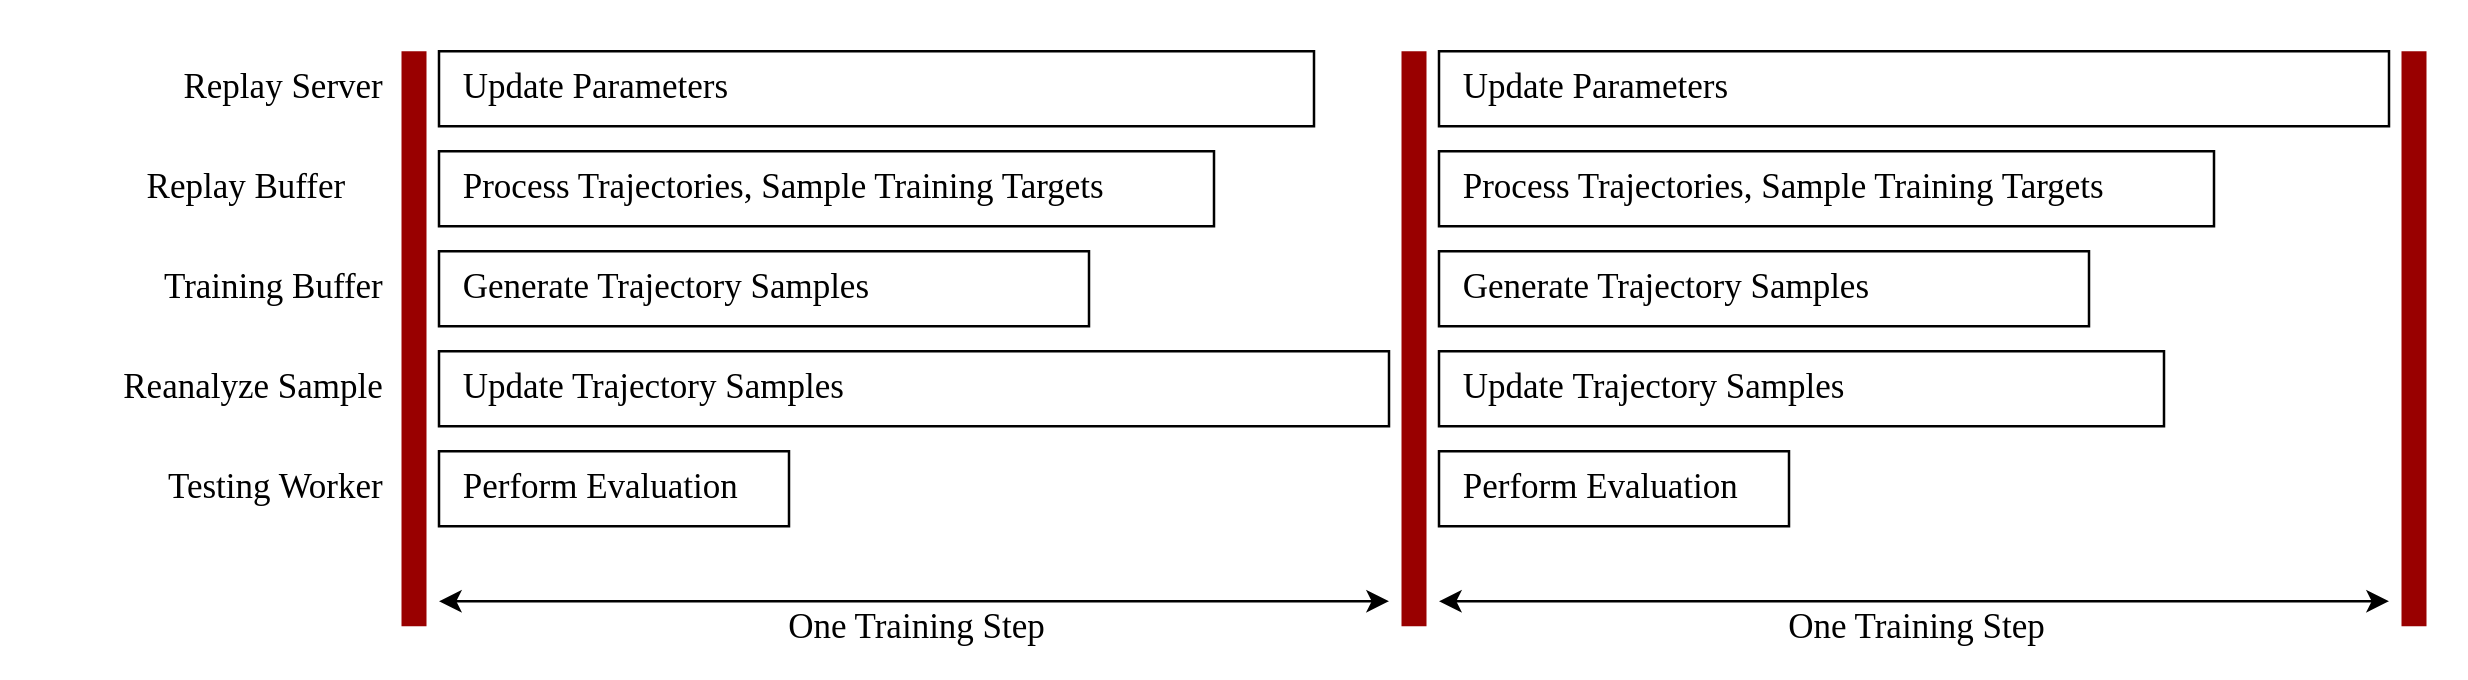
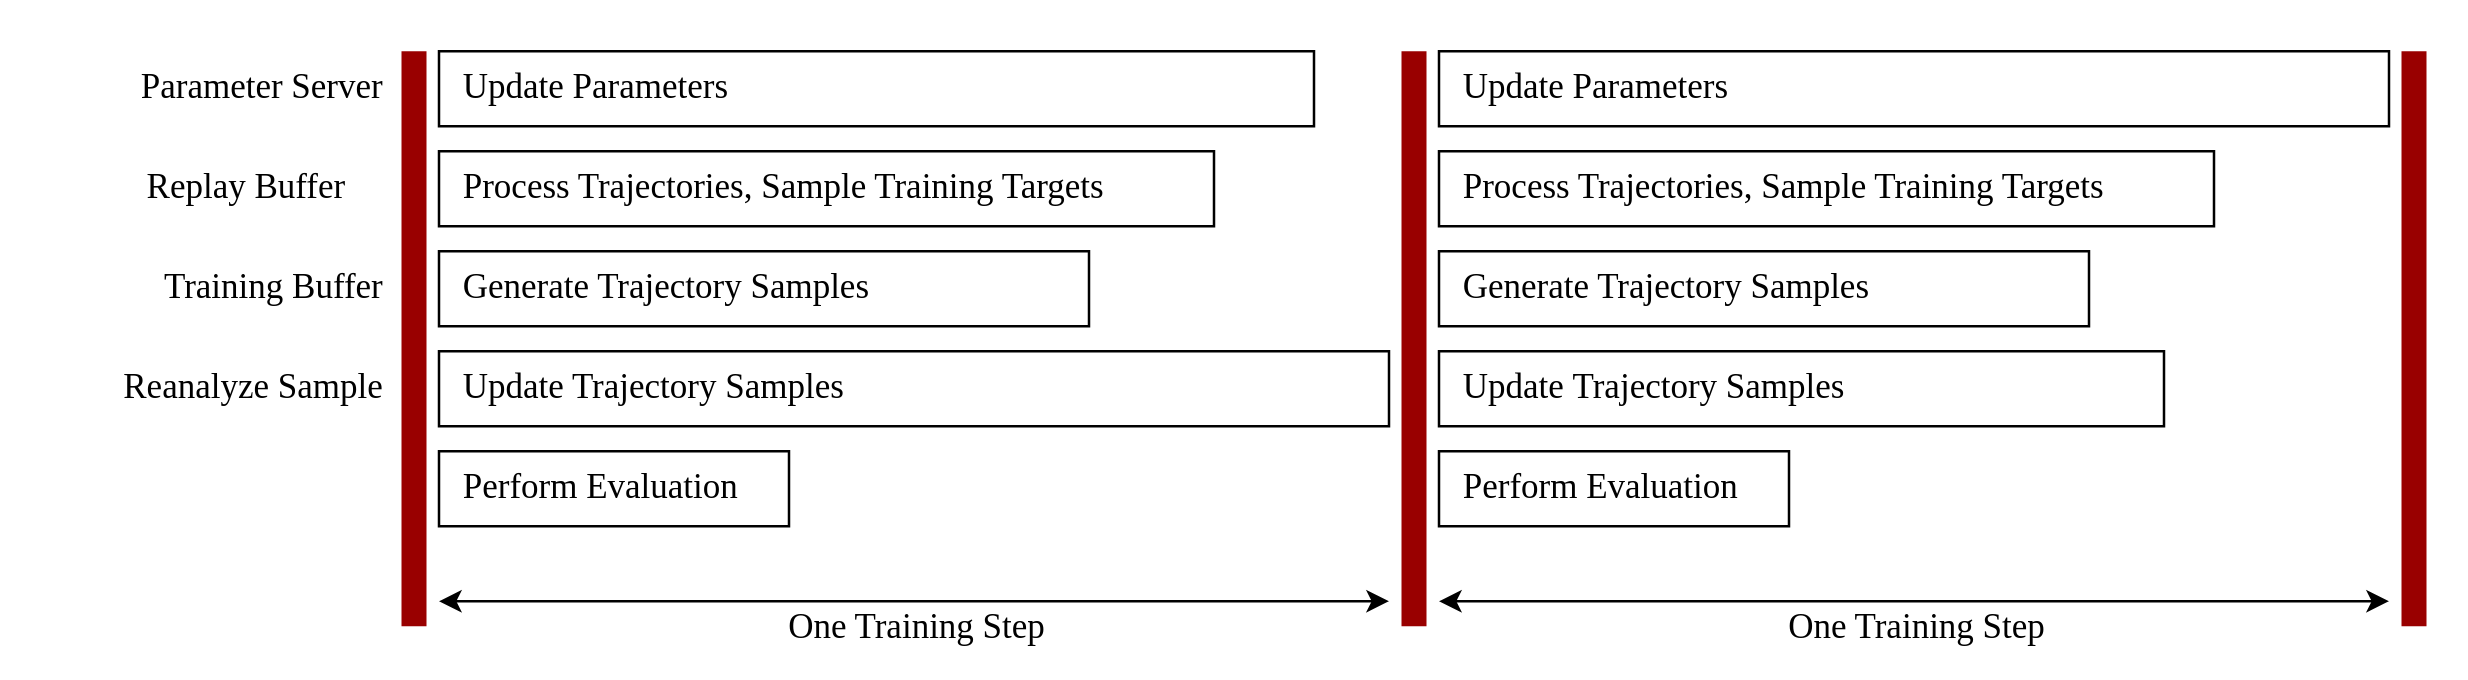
node "Replay Server": label "Replay Server" -> "Parameter Server"
node "Testing Worker": removed
